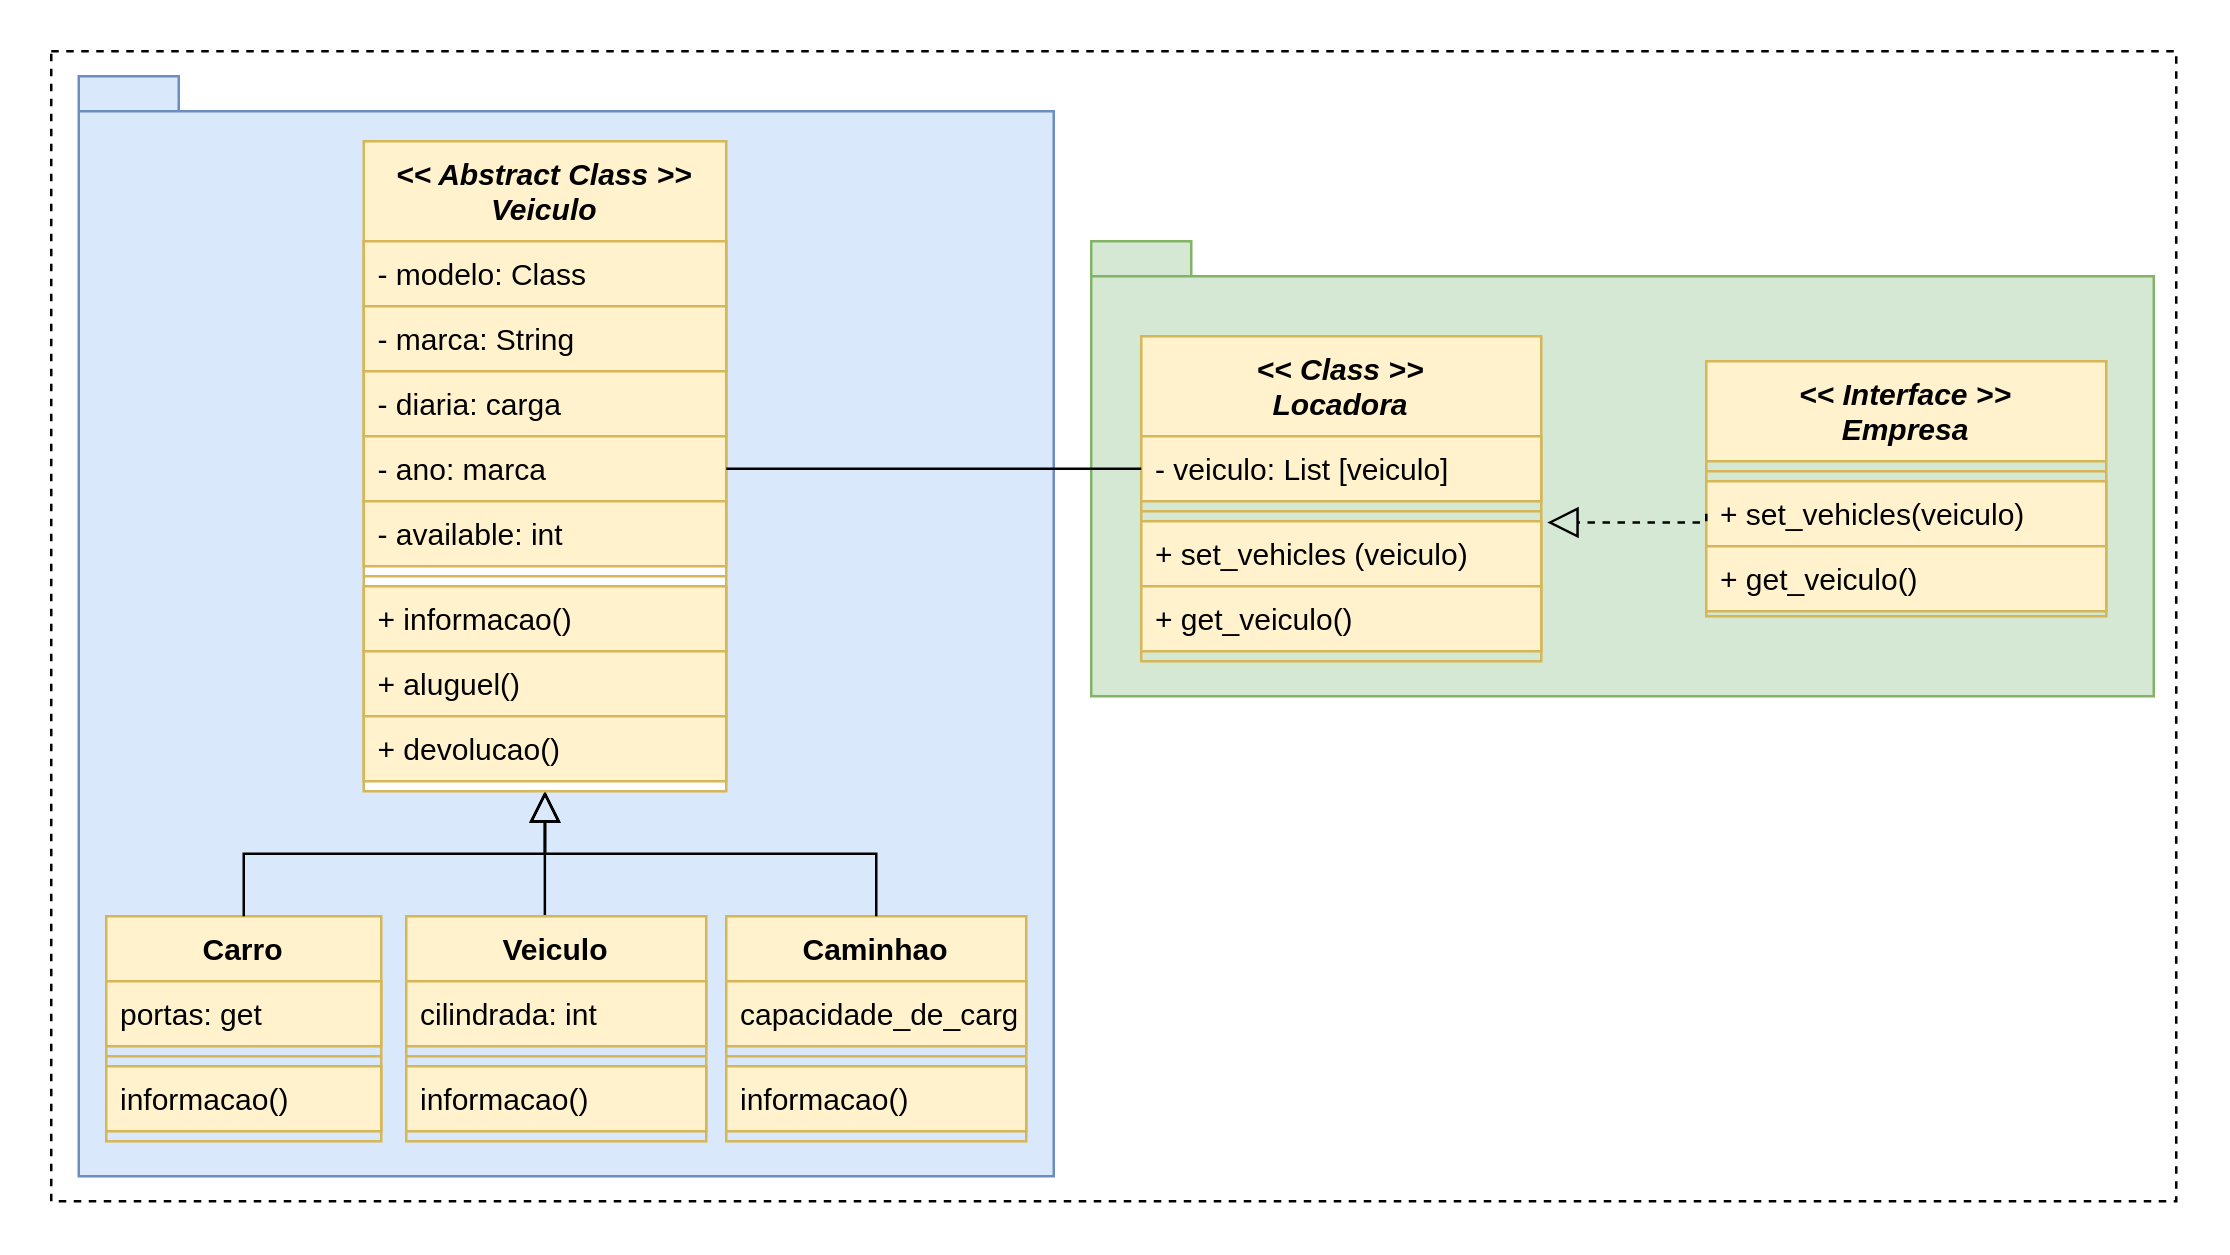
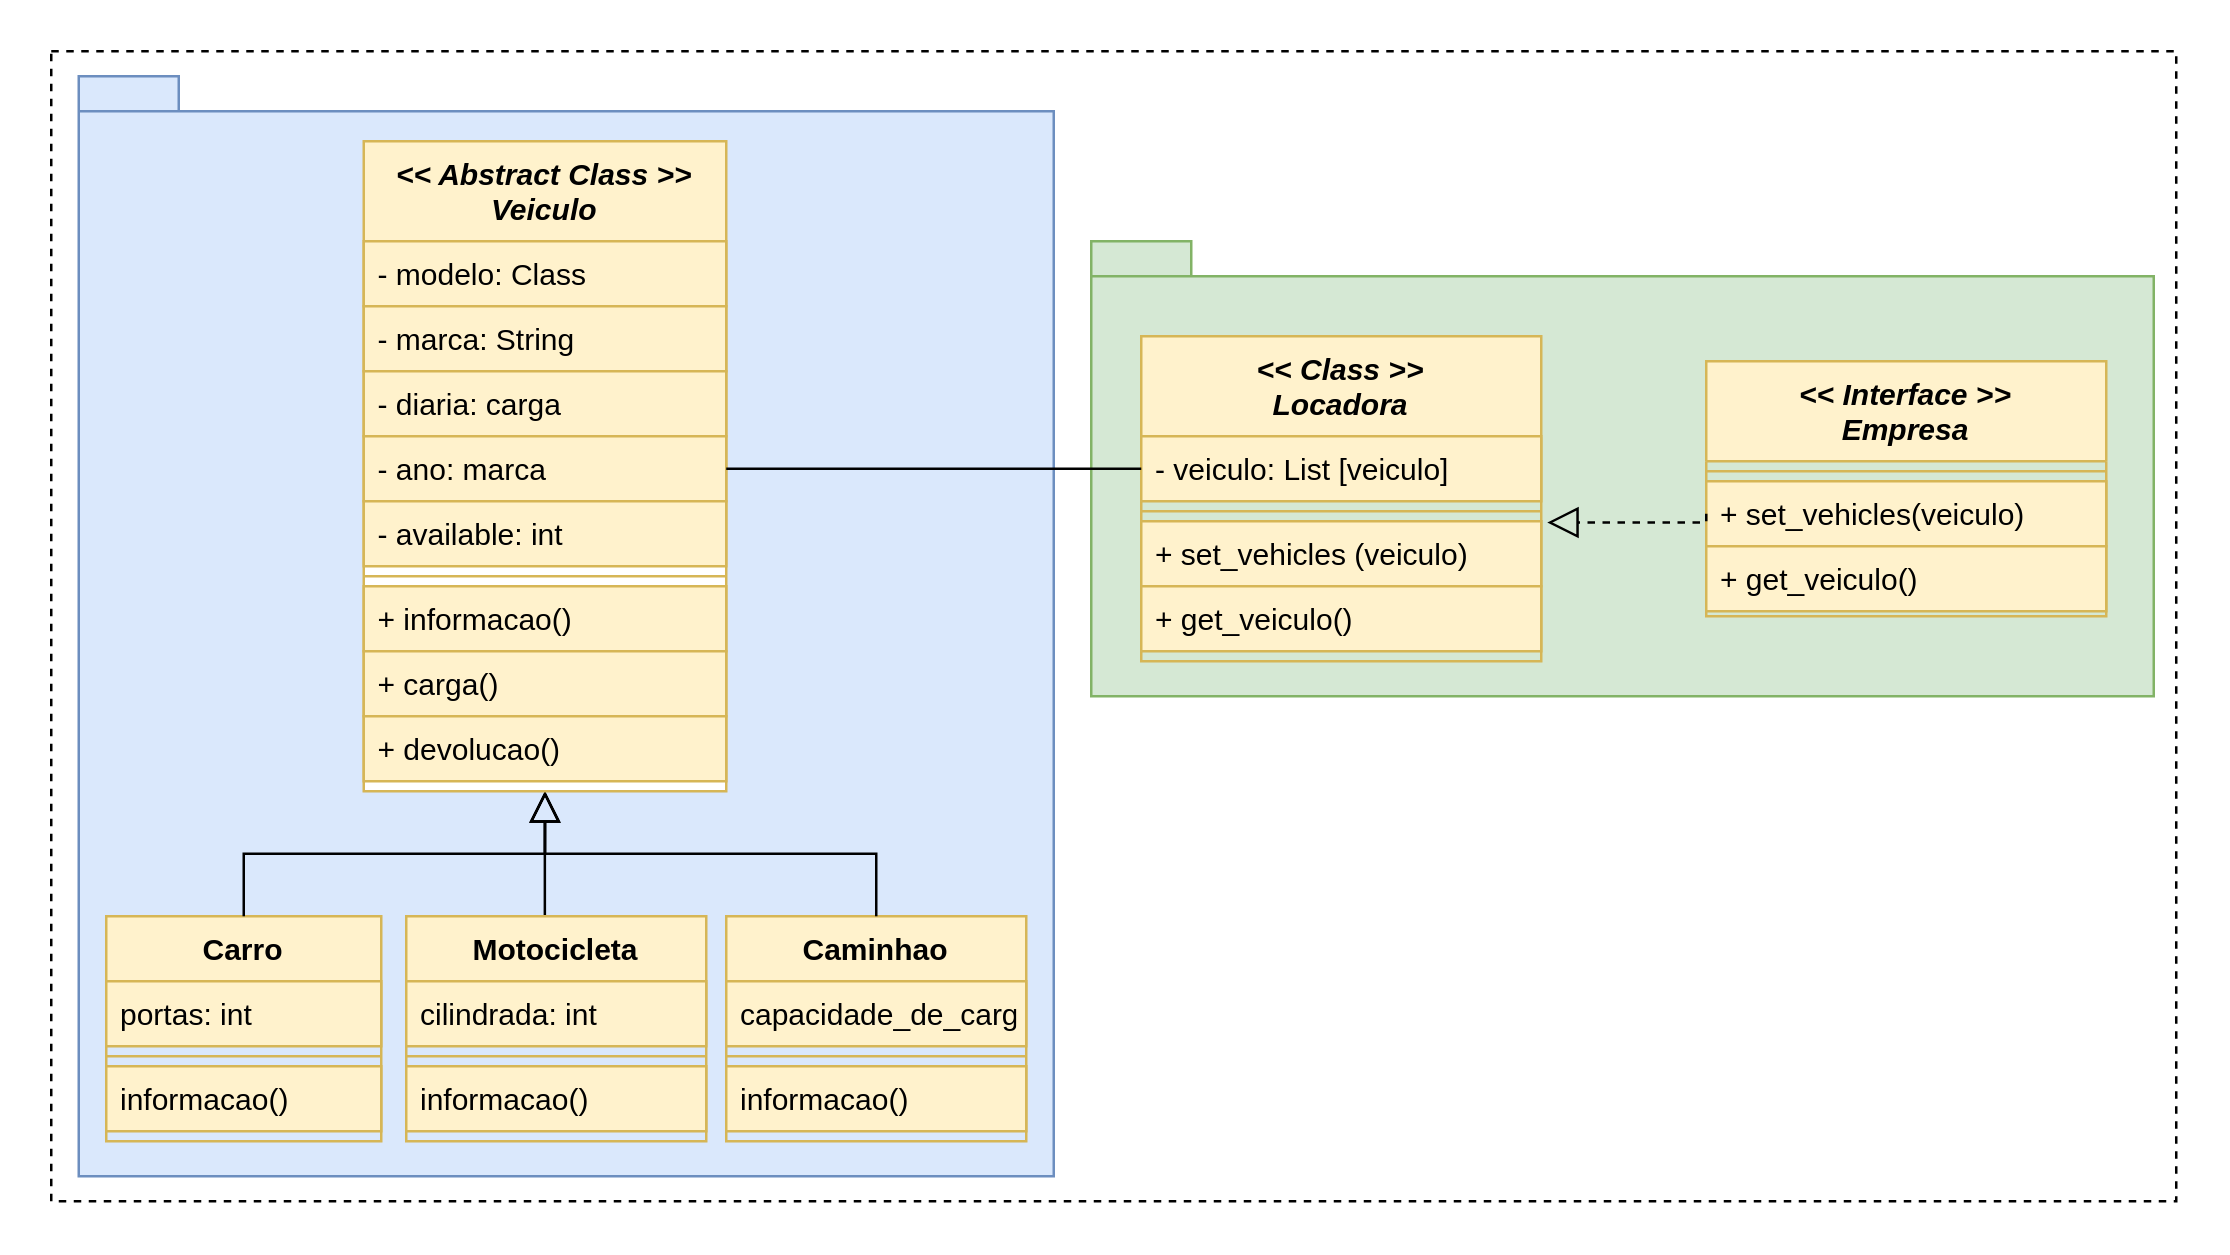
node "+ aluguel()": label "+ aluguel()" -> "+ carga()"
node "Veiculo": label "Veiculo" -> "Motocicleta"
node "portas: get": label "portas: get" -> "portas: int"
